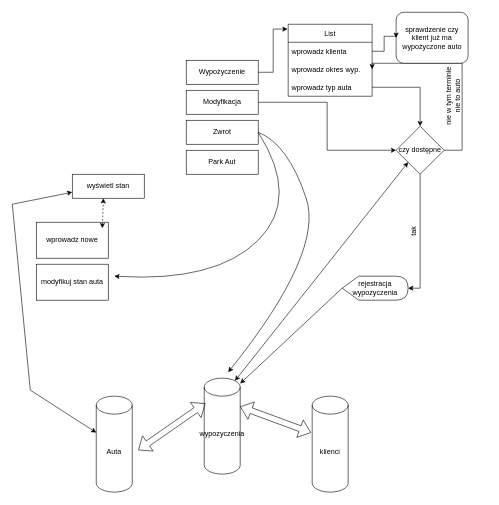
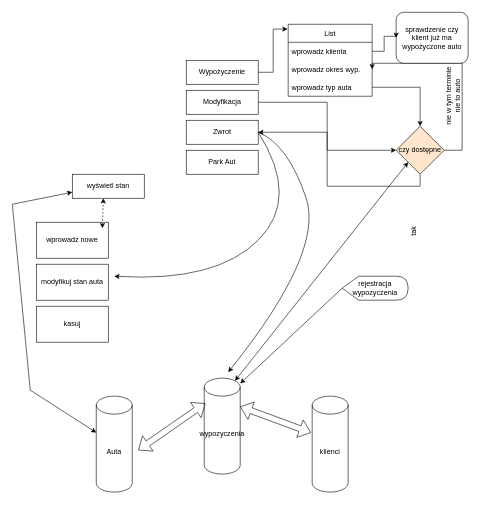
node "czy dostępne": fillcolor #ffffff -> #ffe6cc
edge "czy dostępne" -> "rejestracja wypozyczenia": now "czy dostępne" -> "Zwrot"
node "kasuj": added
